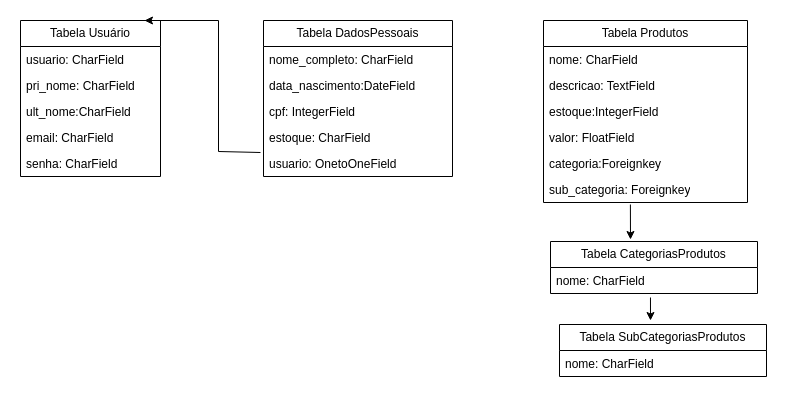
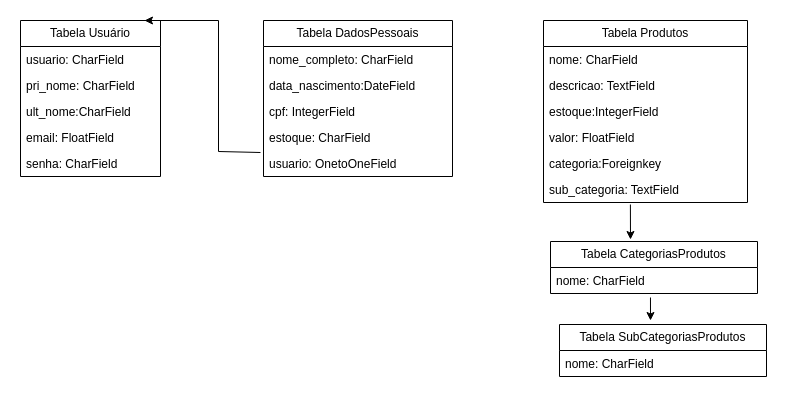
node "email: CharField": label "email: CharField" -> "email: FloatField"
node "sub_categoria: Foreignkey": label "sub_categoria: Foreignkey" -> "sub_categoria: TextField"
